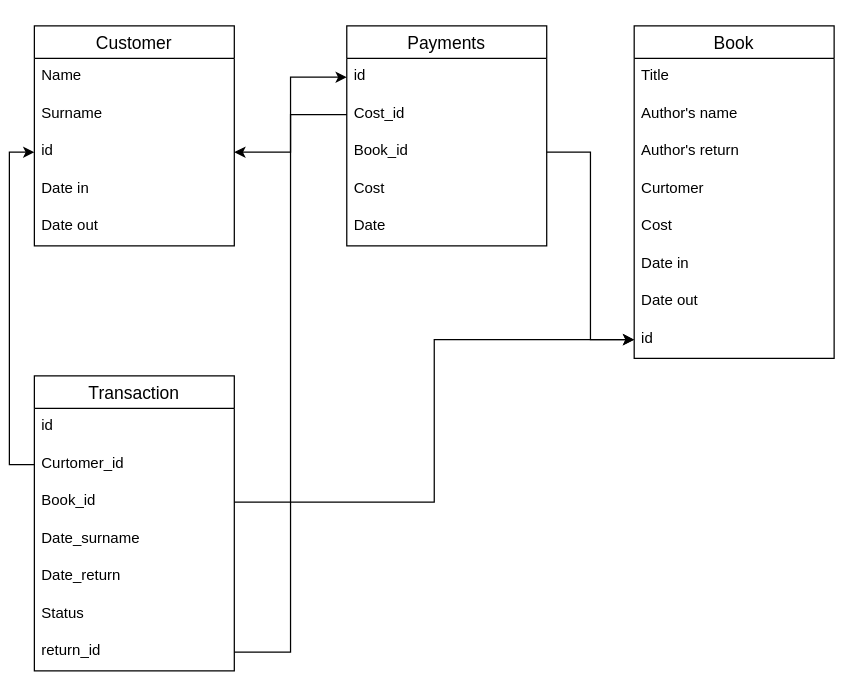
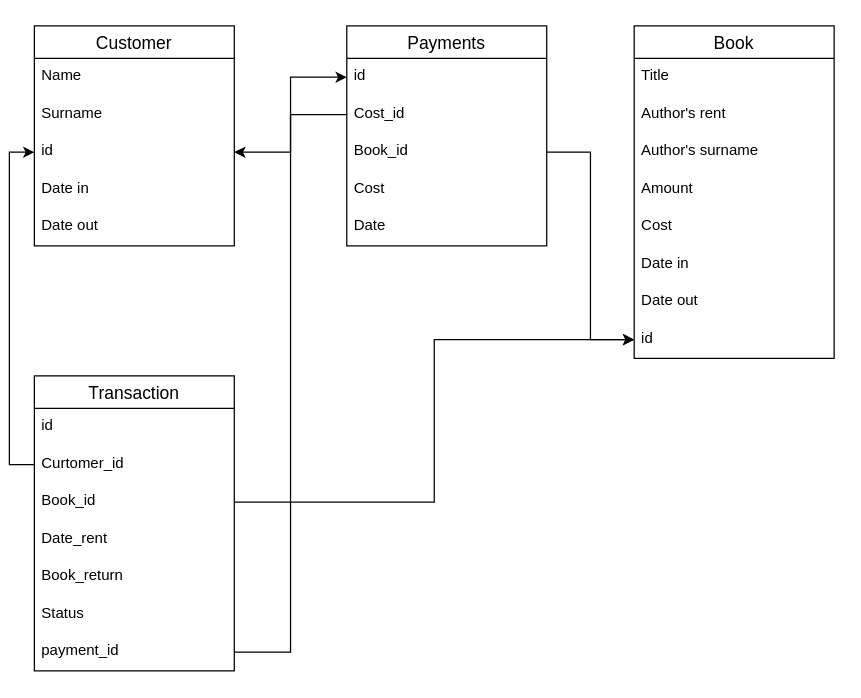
node "Author's name": label "Author's name" -> "Author's rent"
node "Author's return": label "Author's return" -> "Author's surname"
node "Curtomer": label "Curtomer" -> "Amount"
node "Date_surname": label "Date_surname" -> "Date_rent"
node "Date_return": label "Date_return" -> "Book_return"
node "return_id": label "return_id" -> "payment_id"
